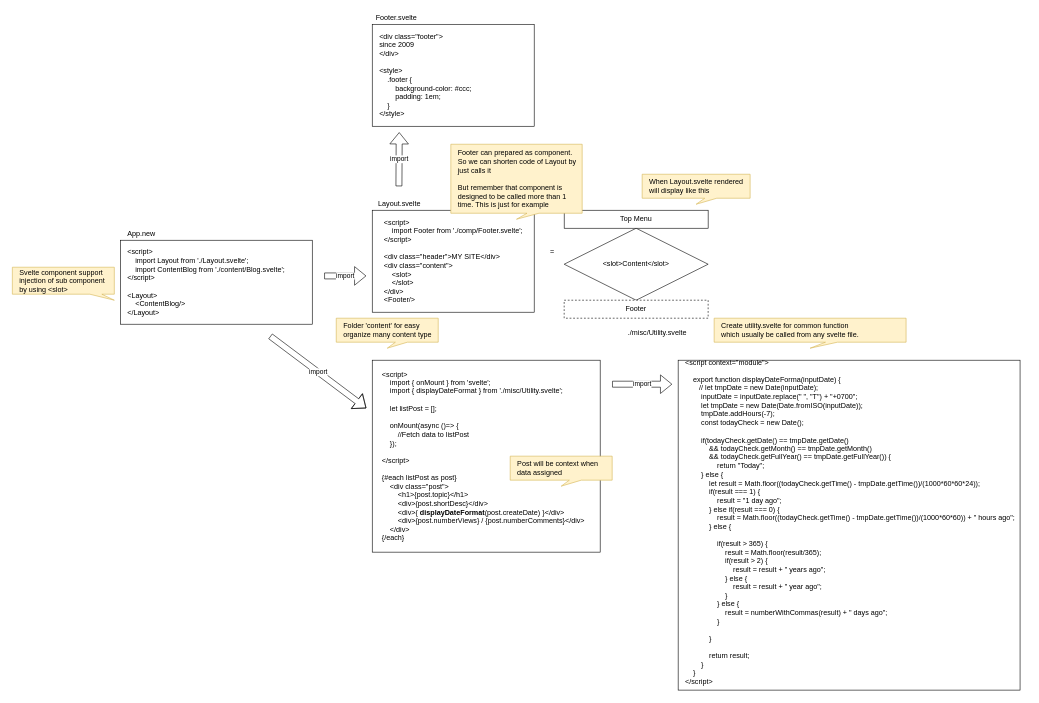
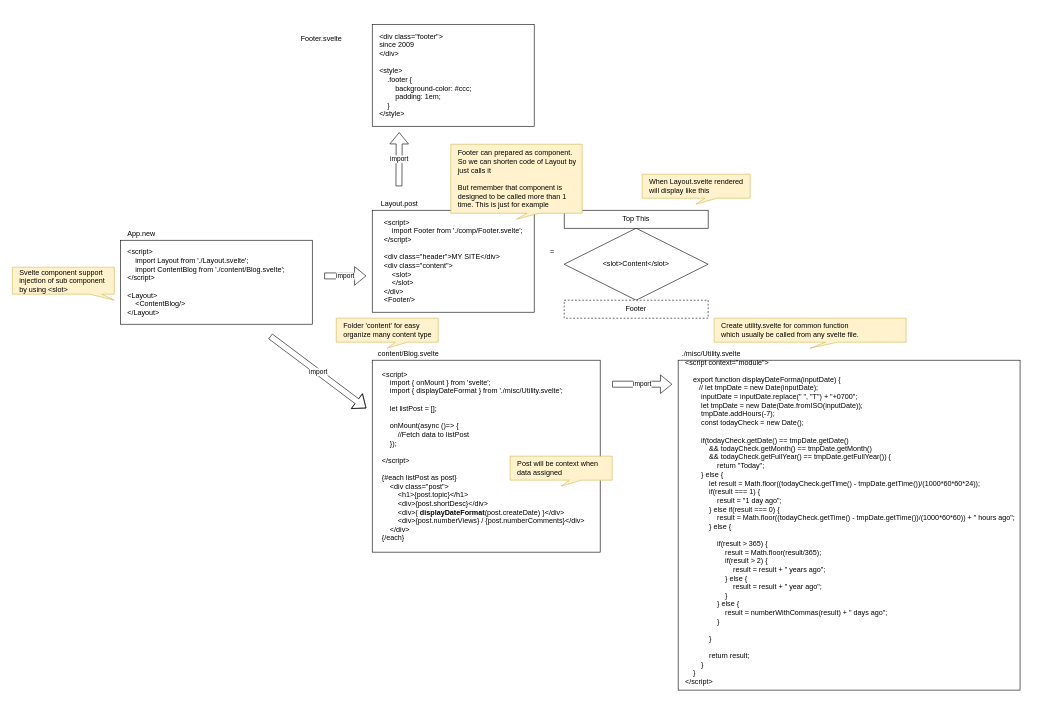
node "Footer.svelte": moved (396, 18) -> (321, 39)
node "Layout.svelte": label "Layout.svelte" -> "Layout.post"
node "Top Menu": label "Top Menu" -> "Top This"
node "./misc/Utility.svelte": moved (657, 333) -> (711, 354)
node "content/Blog.svelte": added
